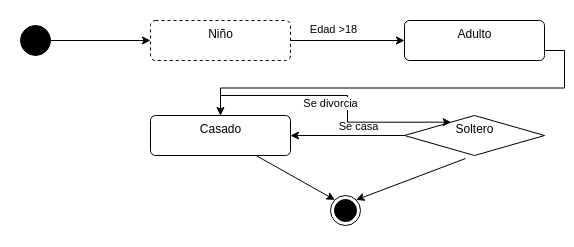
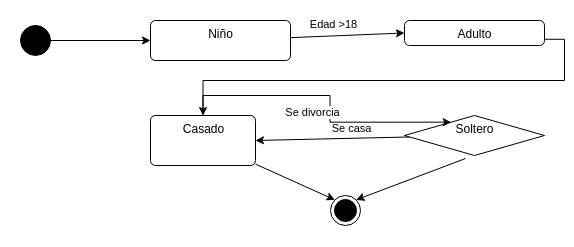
node "Niño": style dashed -> solid
node "Adulto": size 140x40 -> 140x25
node "Casado": size 140x40 -> 105x50
